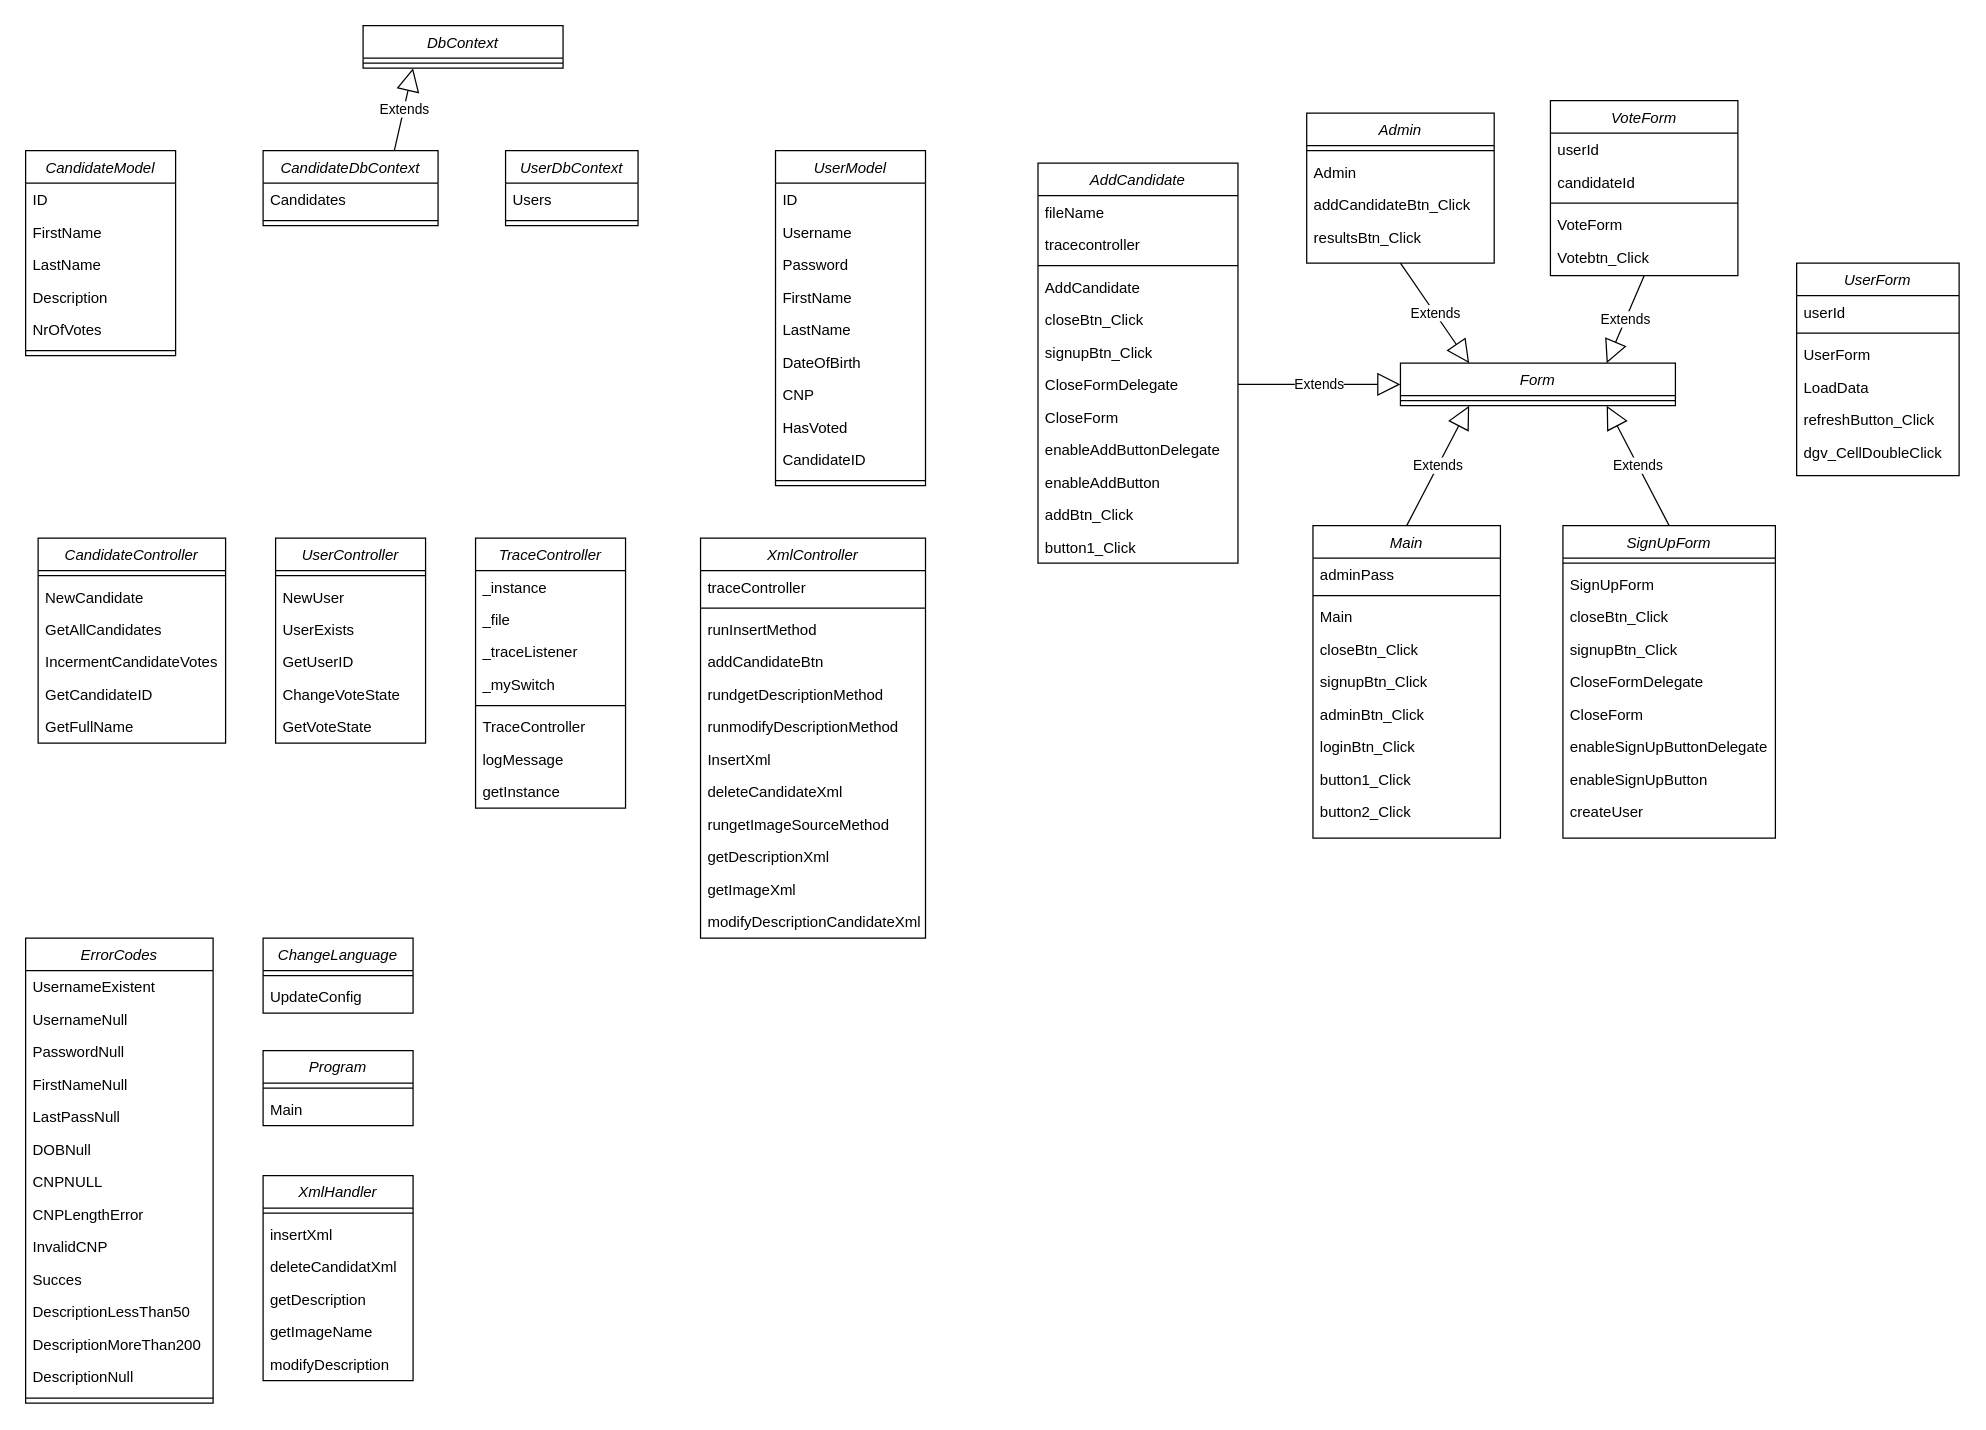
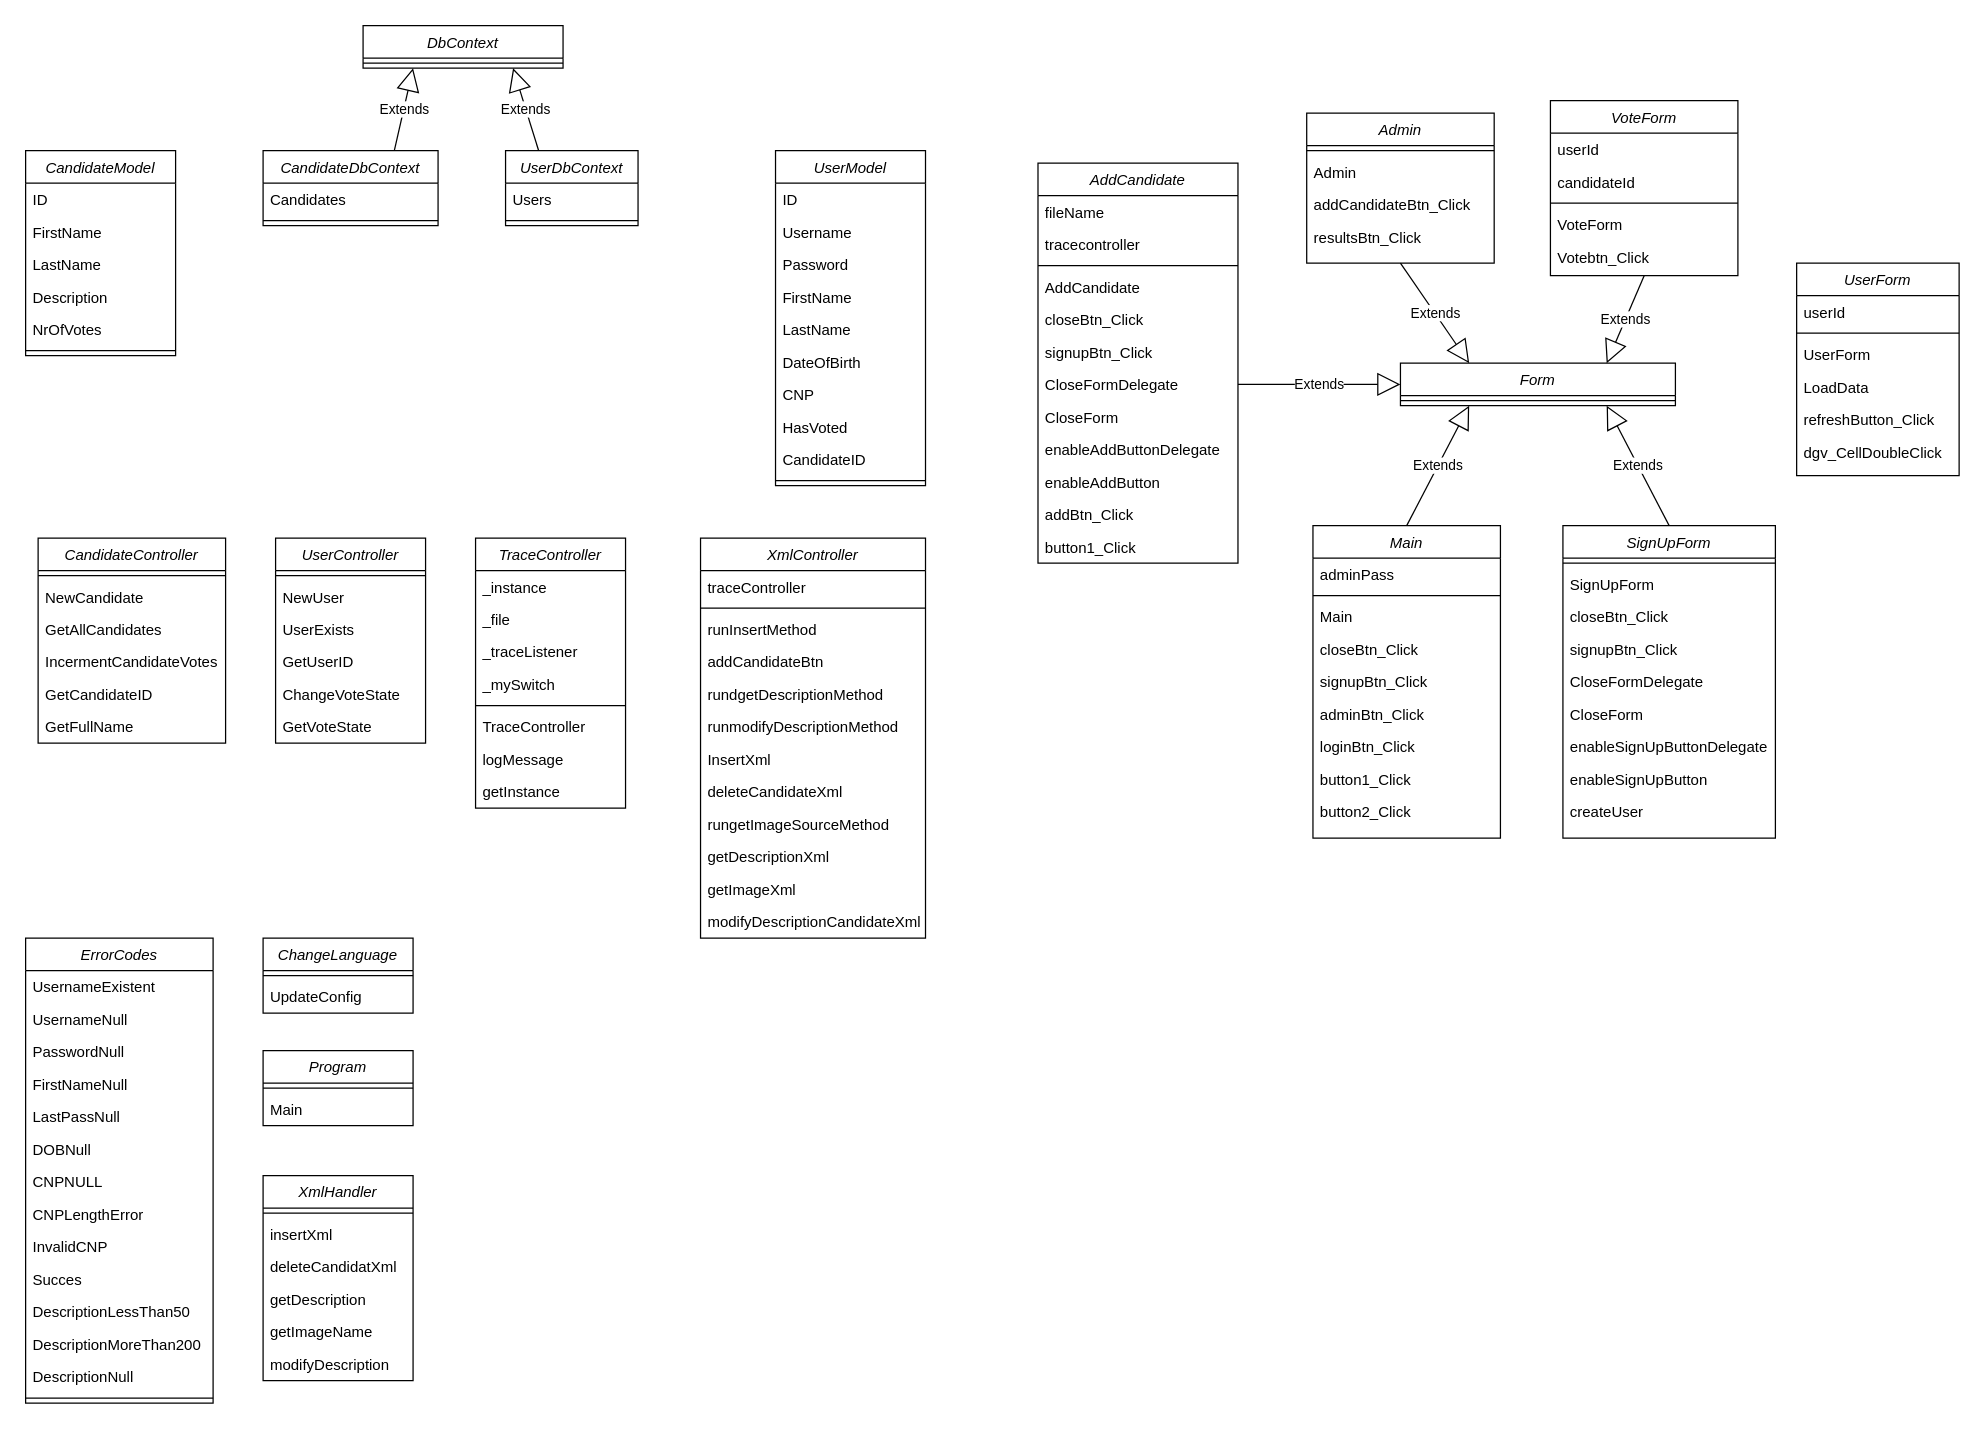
edge "UserDbContext" -> "DbContext": added, label "Extends"
